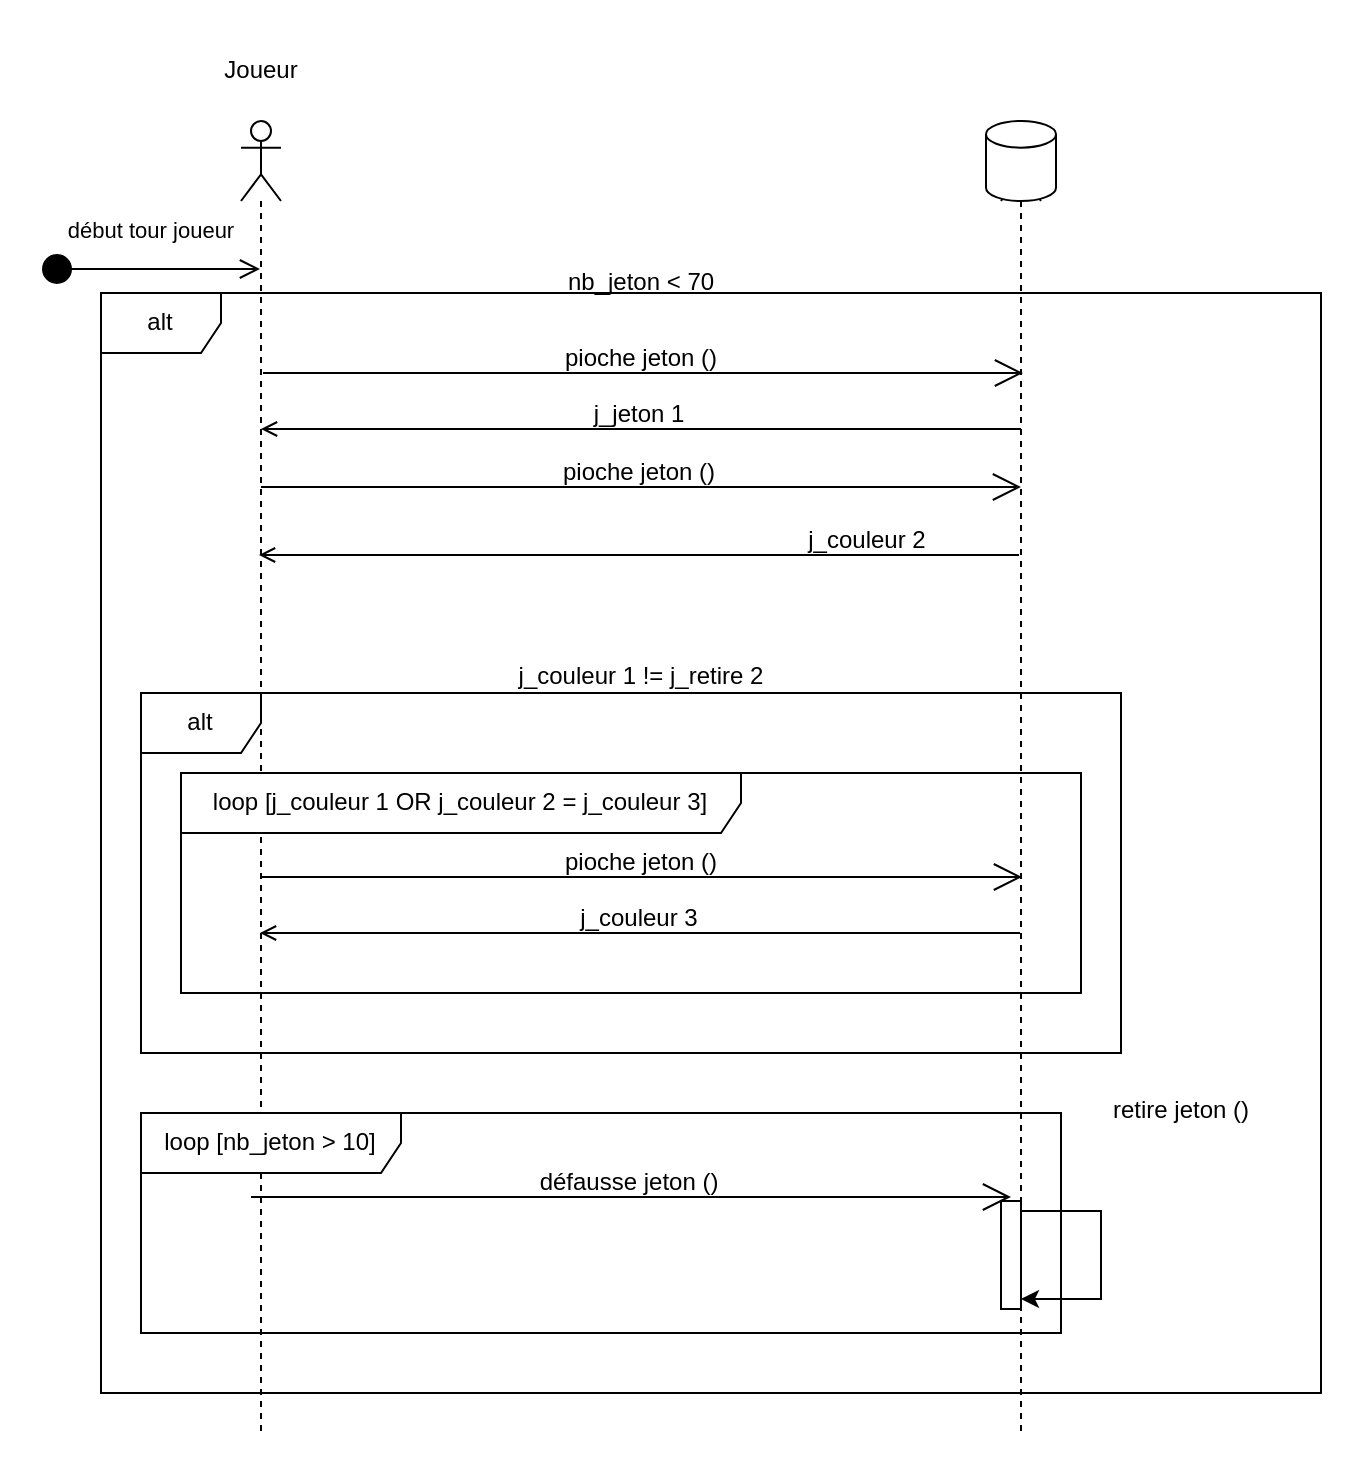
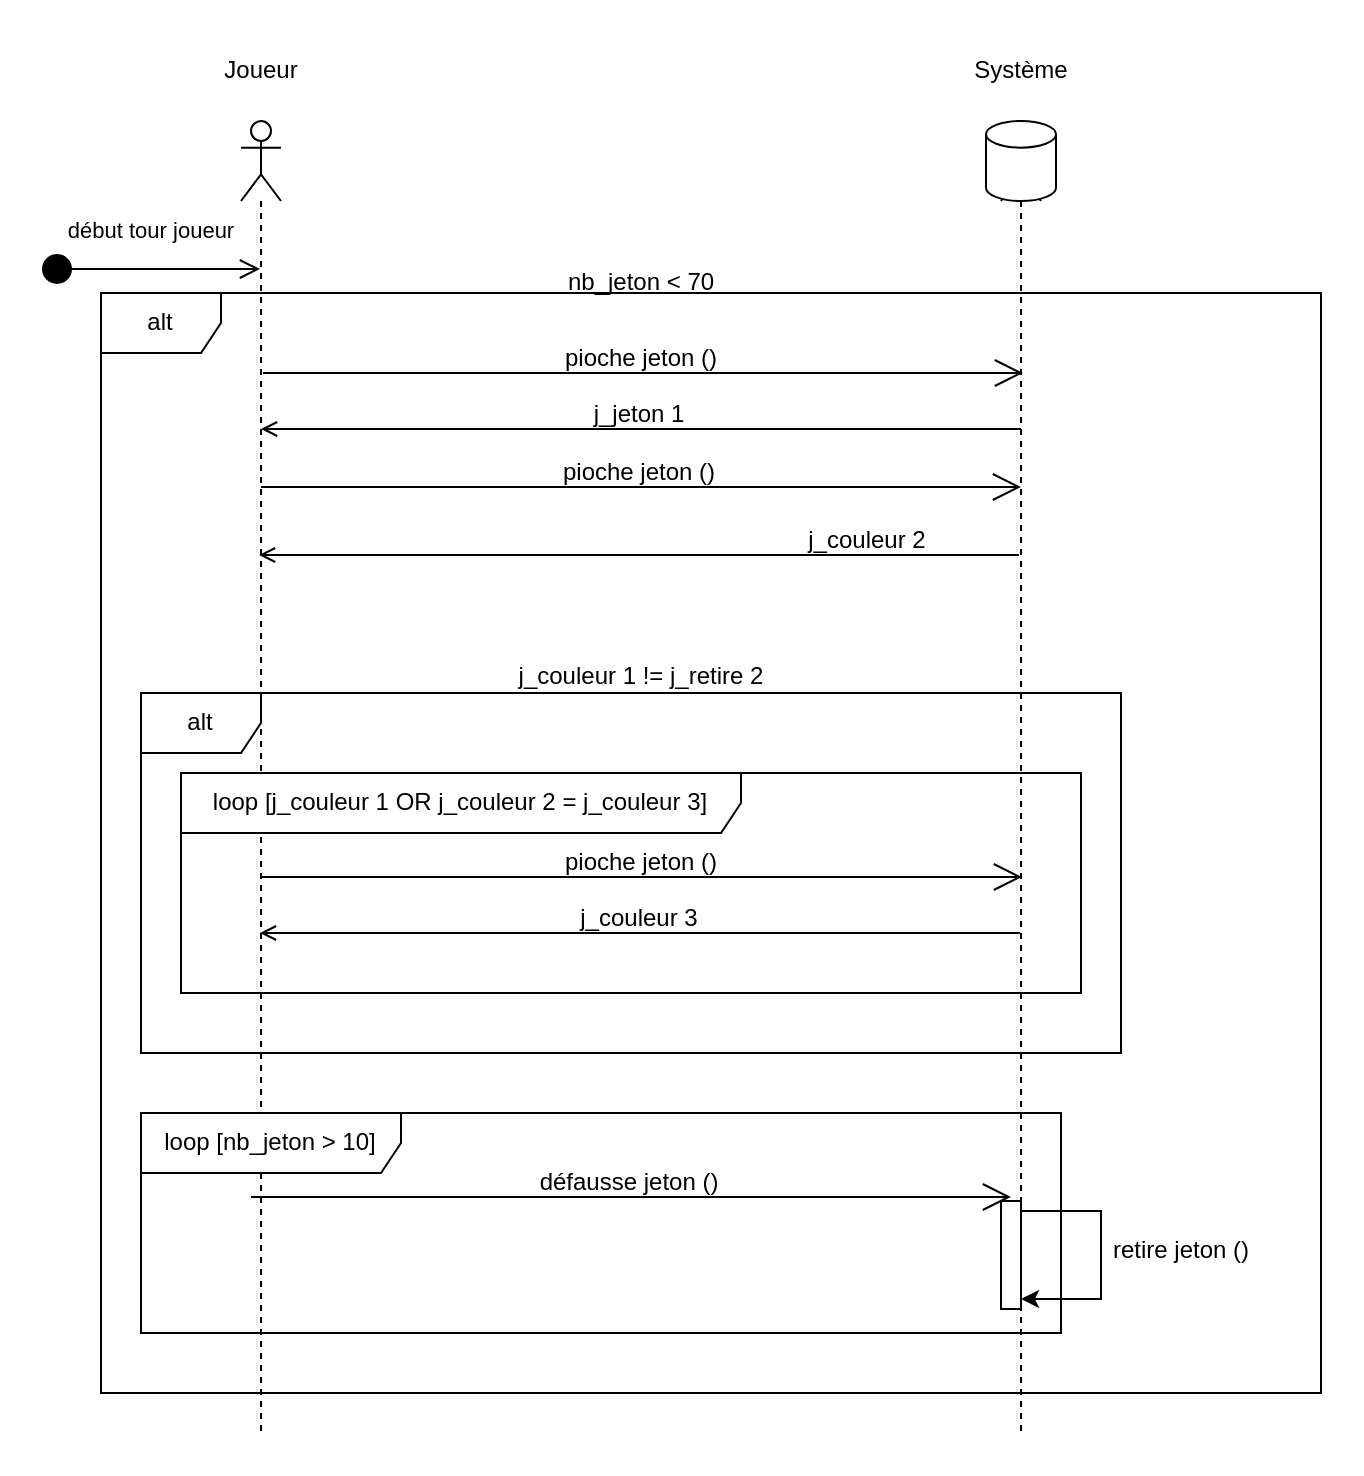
node "Système": added
node "retire jeton ()": moved (1181, 1111) -> (1181, 1251)
